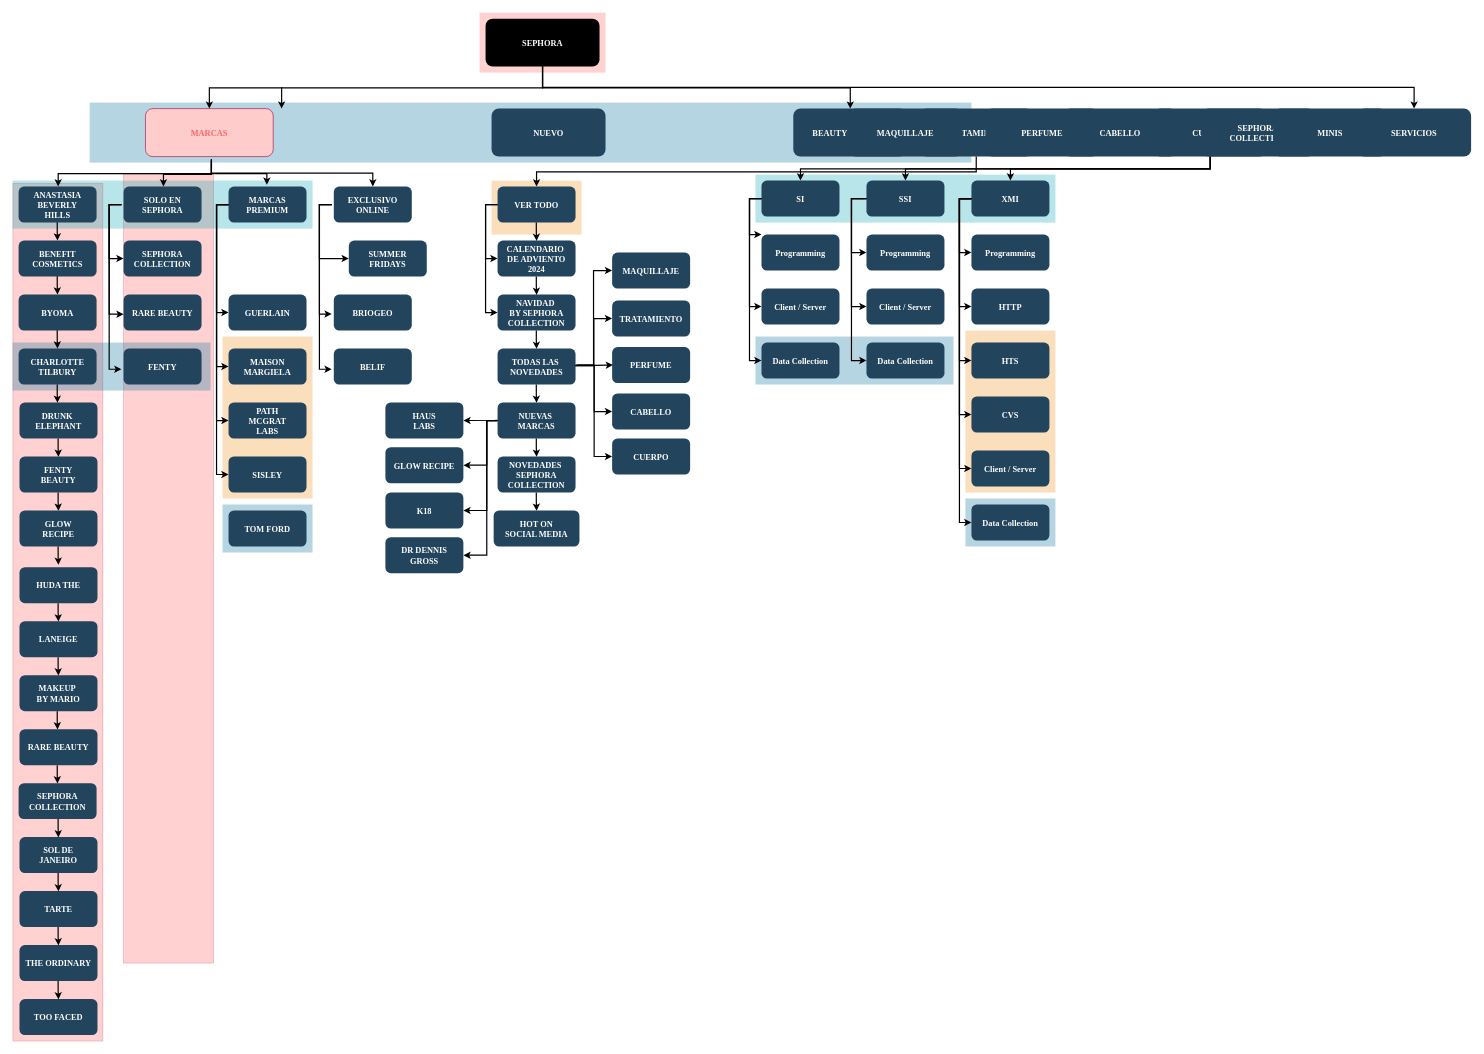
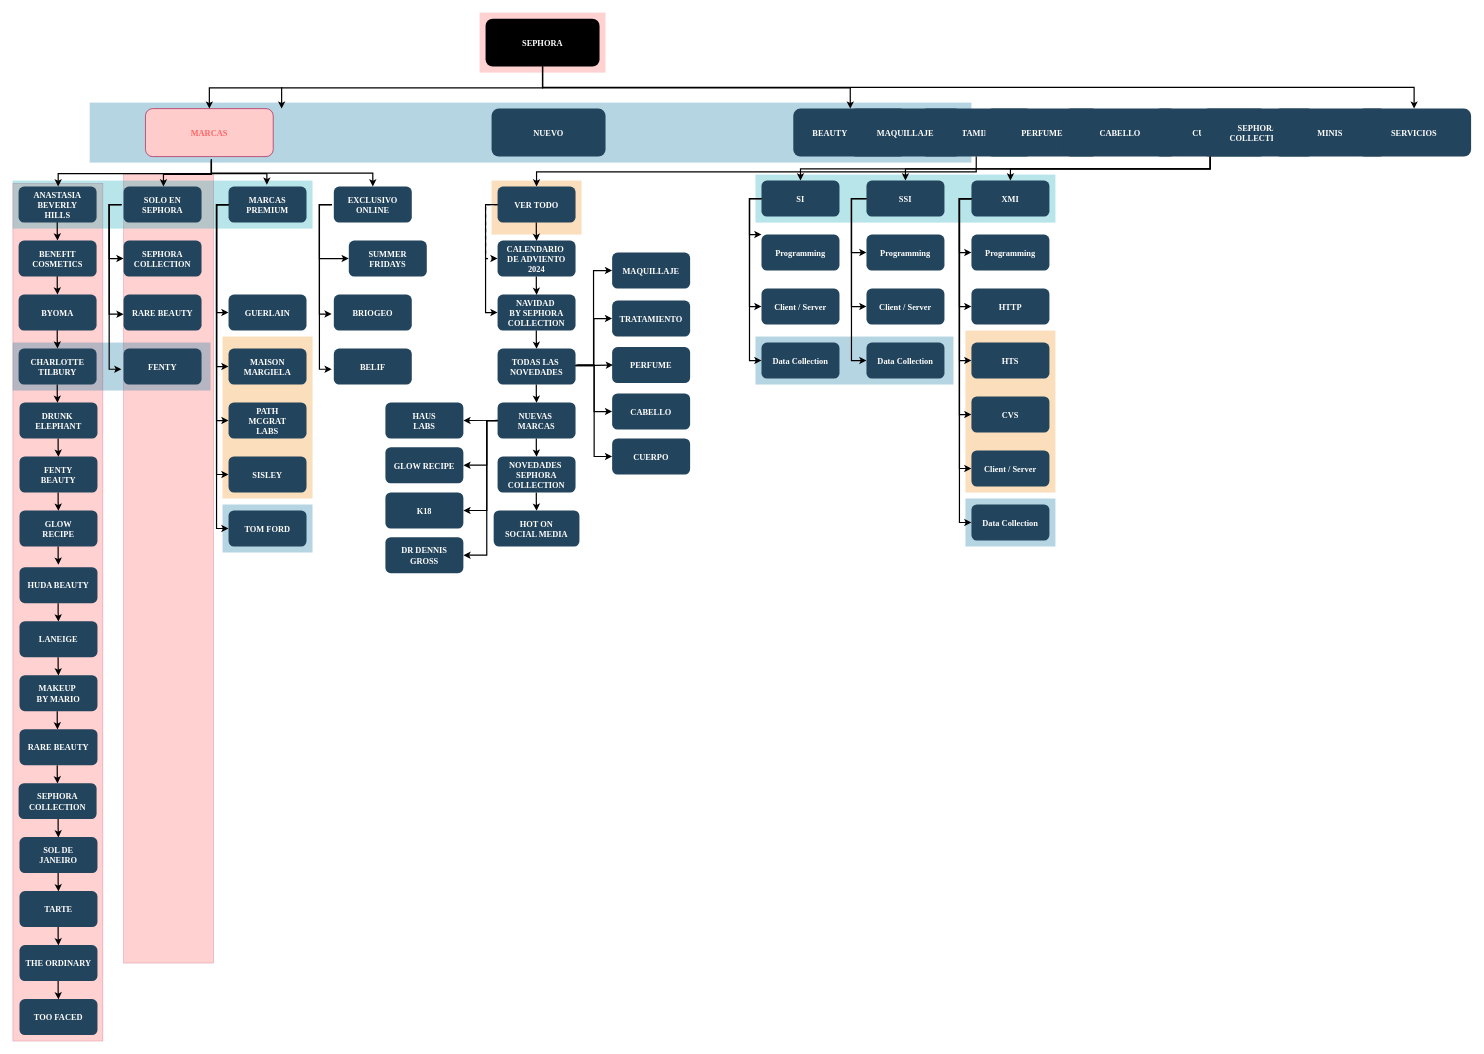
edge "VER TODO" -> "CALENDARIO DE ADVIENTO 2024": style solid -> dashed
edge "MARCAS PREMIUM" -> "TOM FORD": added
node "HUDA THE": label "HUDA THE" -> "HUDA BEAUTY"
